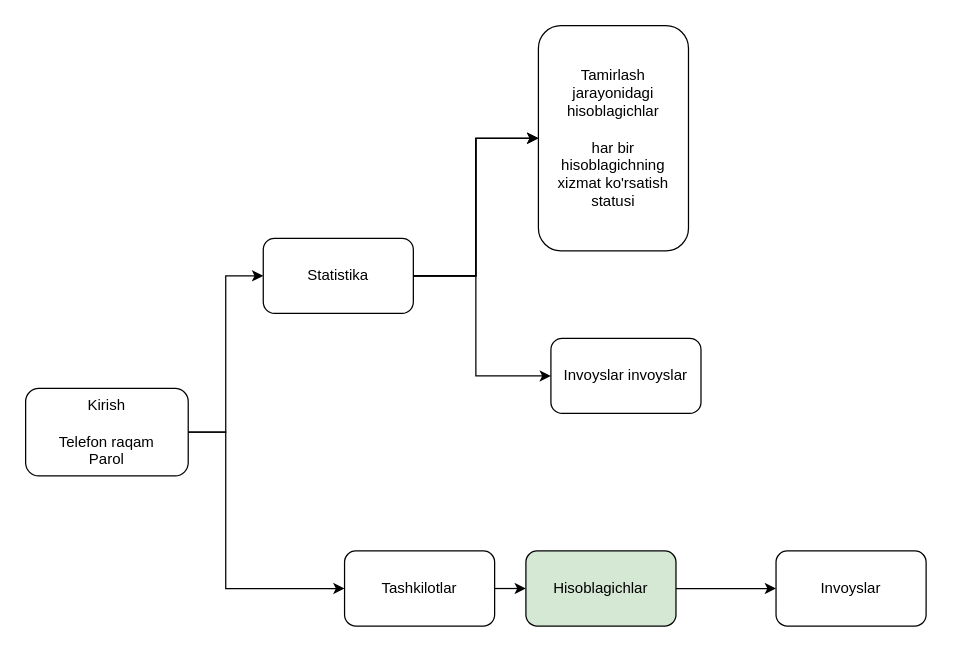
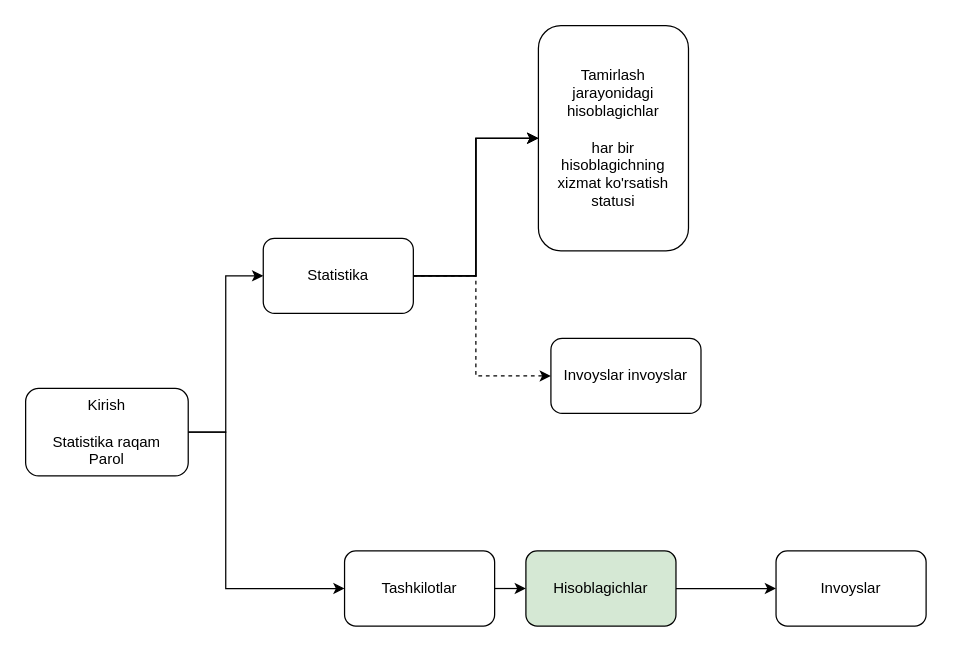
edge "Statistika" -> "Invoyslar invoyslar": style solid -> dashed
node "Kirish Telefon raqam Parol": label "Kirish Telefon raqam Parol" -> "Kirish Statistika raqam Parol"
